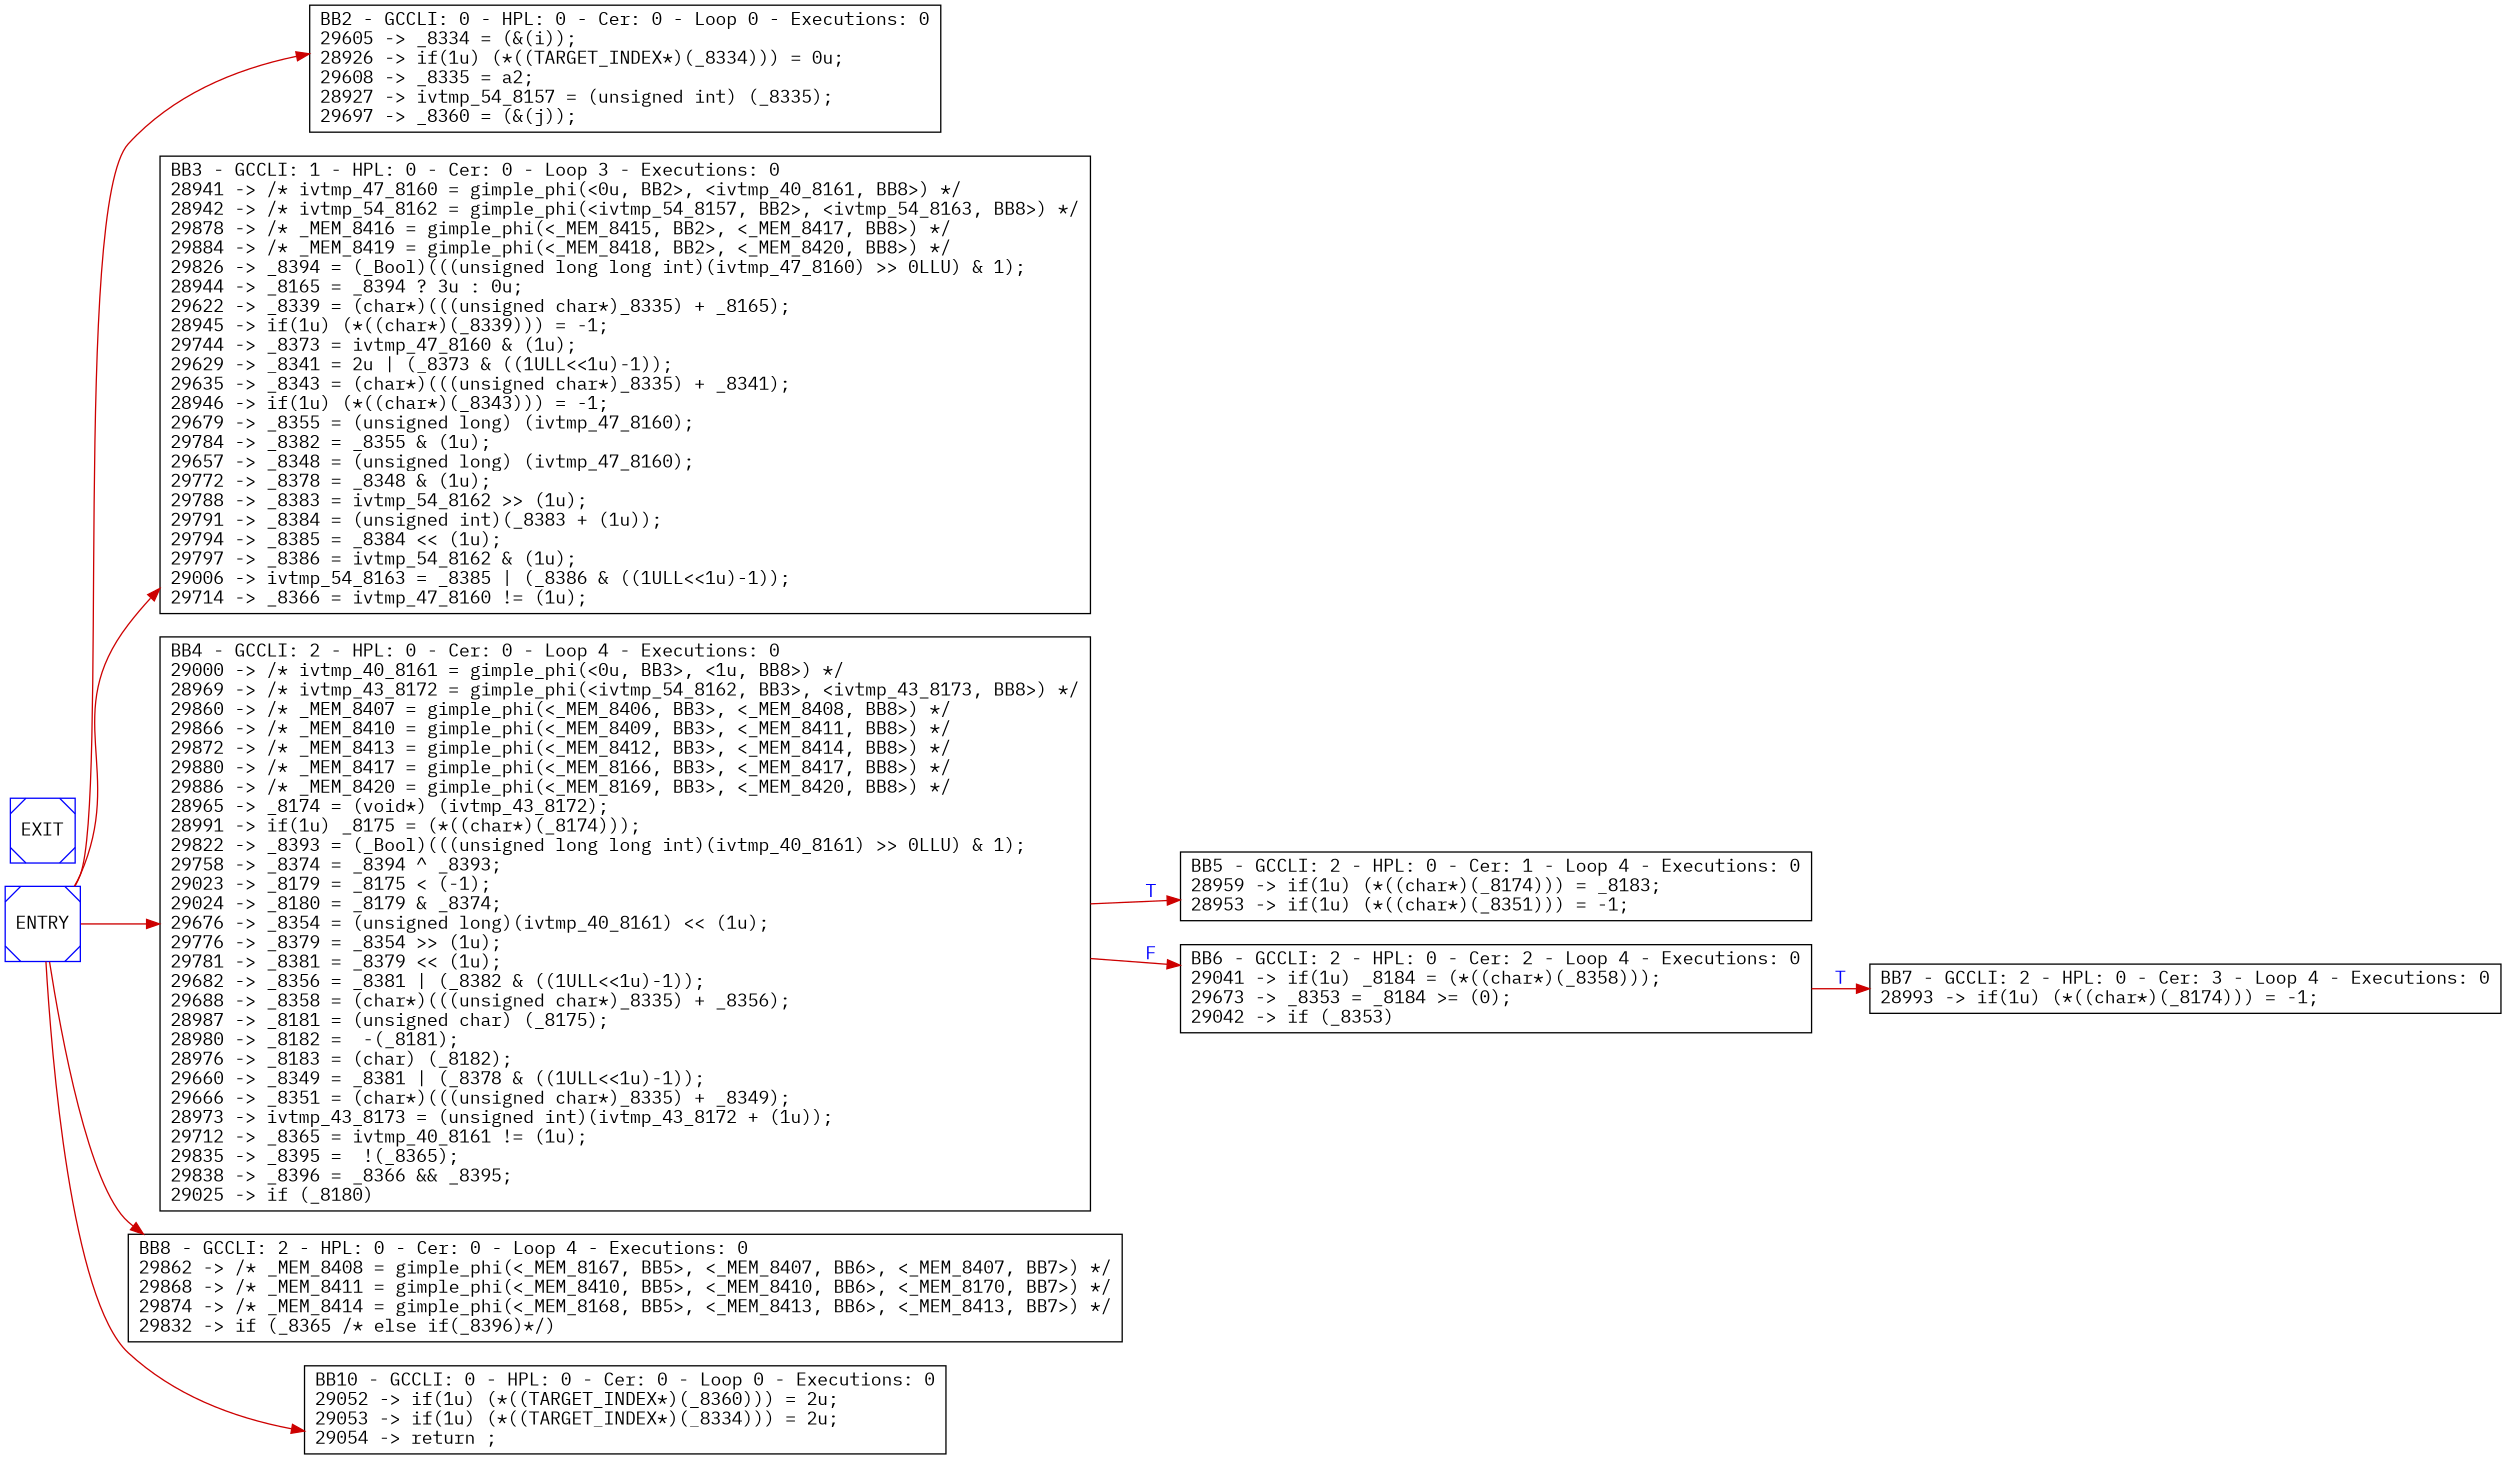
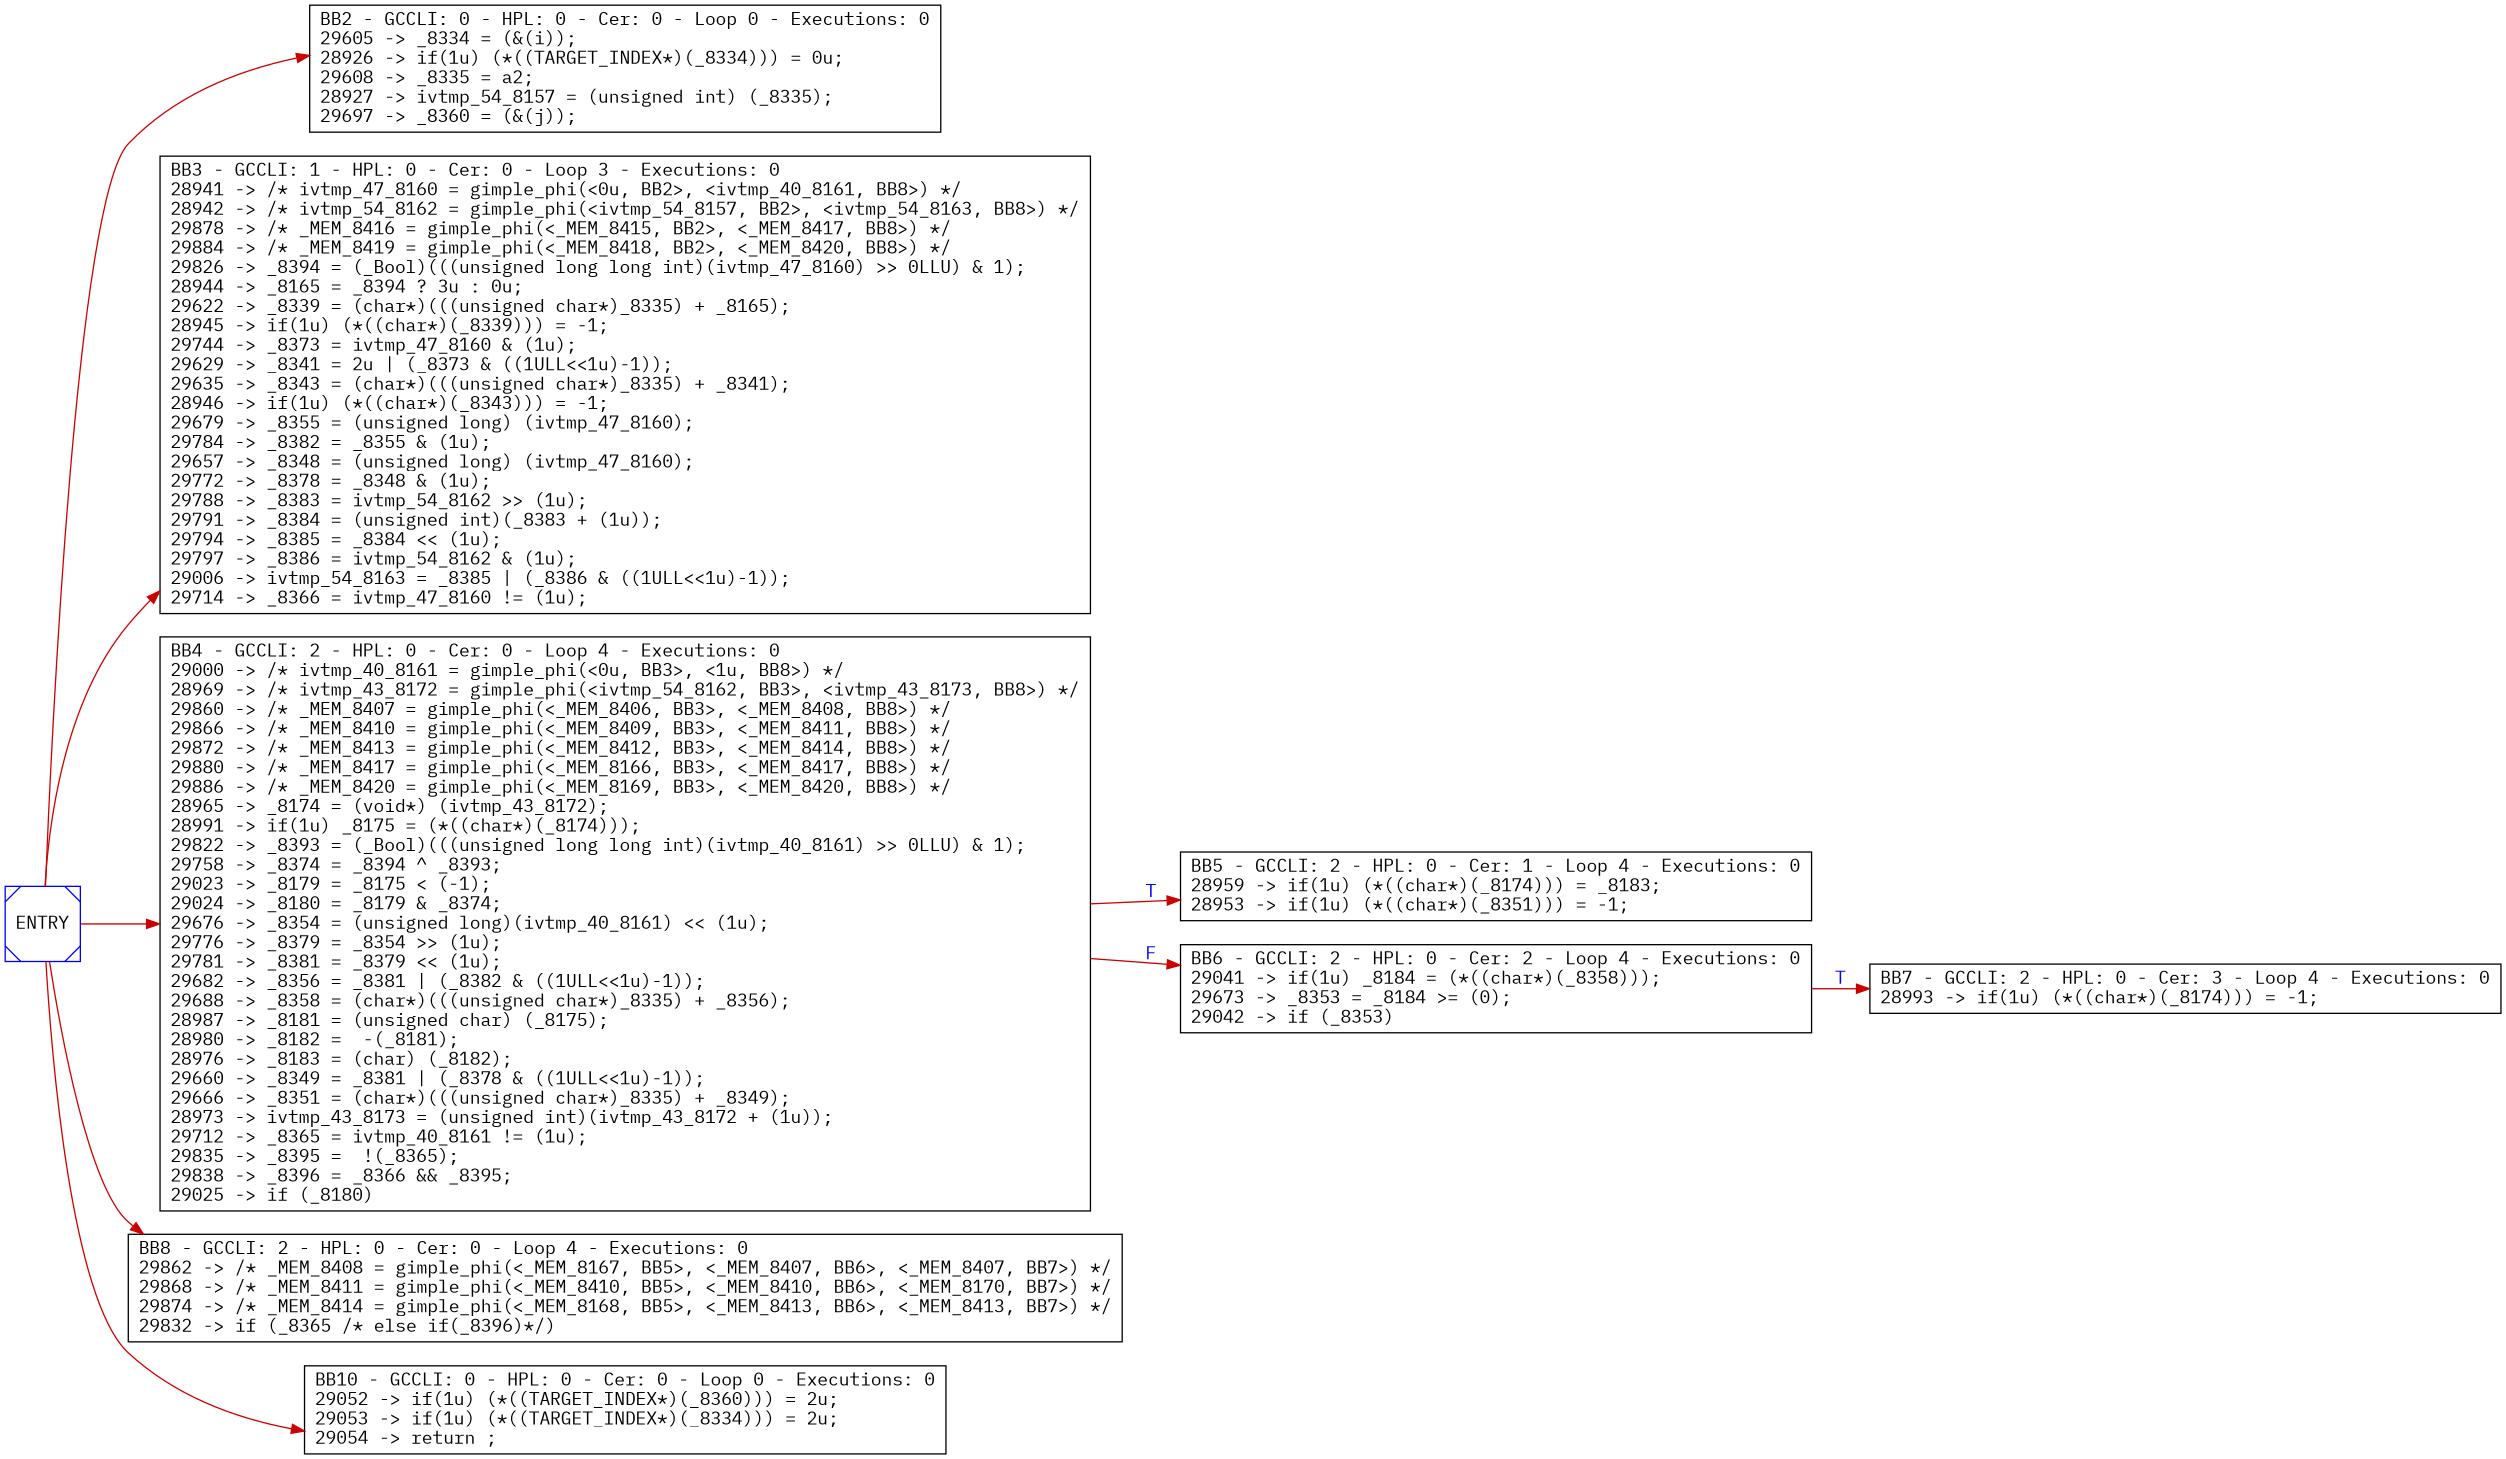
node "EXIT": removed
